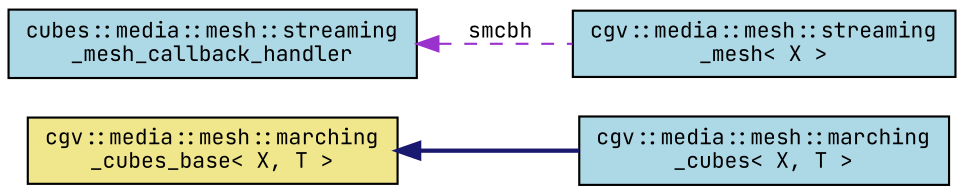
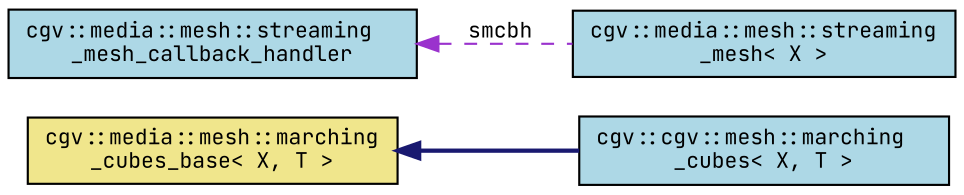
node "cubes::media::mesh::streaming _mesh_callback_handler": label "cubes::media::mesh::streaming _mesh_callback_handler" -> "cgv::media::mesh::streaming _mesh_callback_handler"
node "cgv::media::mesh::marching _cubes< X, T >": label "cgv::media::mesh::marching _cubes< X, T >" -> "cgv::cgv::mesh::marching _cubes< X, T >"
